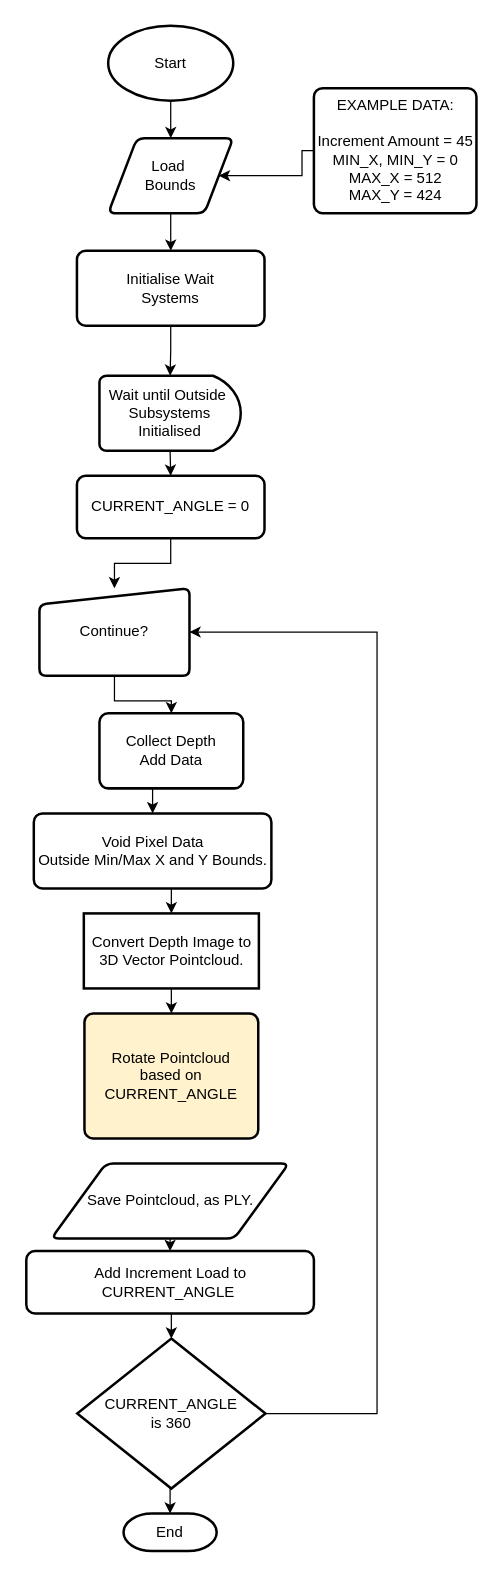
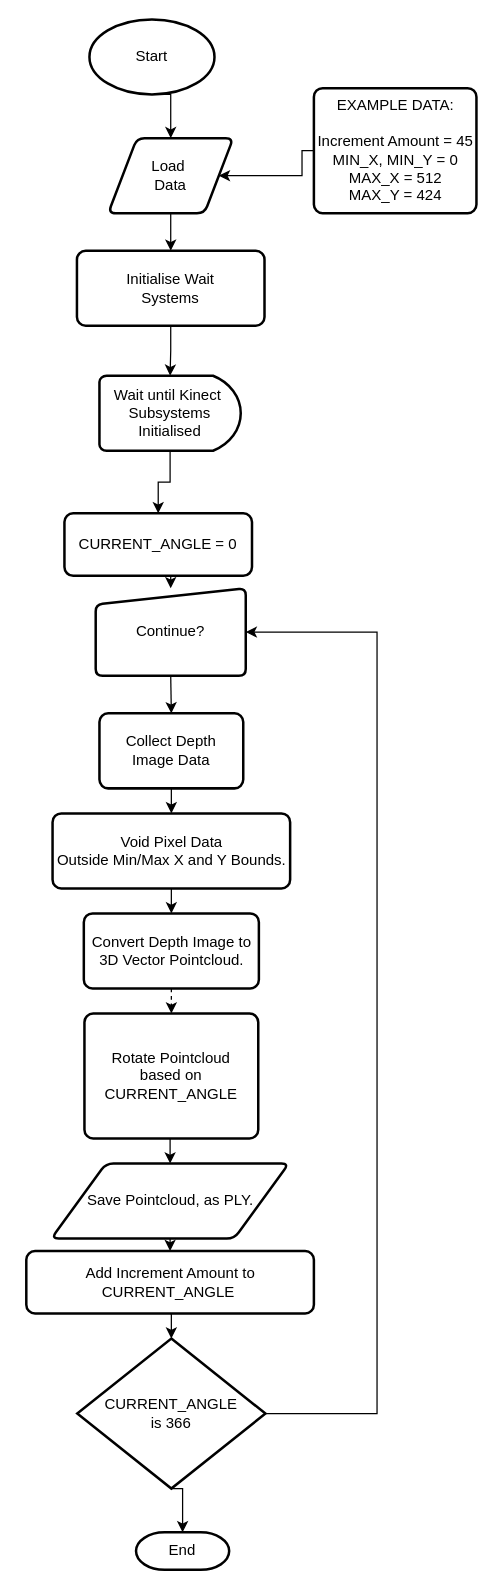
node "Start": moved (171, 63) -> (152, 57)
node "Load Bounds": label "Load Bounds" -> "Load Data"
node "Wait until Outside Subsystems Initialised": label "Wait until Outside Subsystems Initialised" -> "Wait until Kinect Subsystems Initialised"
node "CURRENT_ANGLE = 0": moved (171, 507) -> (158, 544)
node "Continue?": moved (114, 632) -> (171, 632)
node "Collect Depth Add Data": label "Collect Depth Add Data" -> "Collect Depth Image Data"
node "Void Pixel Data Outside Min/Max X and Y Bounds.": moved (153, 851) -> (171, 851)
node "Convert Depth Image to 3D Vector Pointcloud.": shape rectangle -> rounded rectangle
edge "Convert Depth Image to 3D Vector Pointcloud." -> "Rotate Pointcloud based on CURRENT_ANGLE": style solid -> dashed
node "Rotate Pointcloud based on CURRENT_ANGLE": fillcolor #fff2cc -> #ffffff
edge "Rotate Pointcloud based on CURRENT_ANGLE" -> "Save Pointcloud, as PLY.": added
node "Add Increment Load to CURRENT_ANGLE": label "Add Increment Load to CURRENT_ANGLE" -> "Add Increment Amount to CURRENT_ANGLE"
node "CURRENT_ANGLE is 360": label "CURRENT_ANGLE is 360" -> "CURRENT_ANGLE is 366"
node "End": moved (170, 1532) -> (183, 1551)
